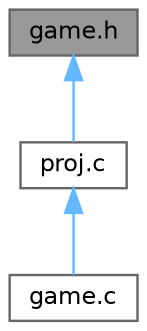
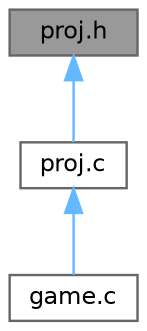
node "game.h": label "game.h" -> "proj.h"
